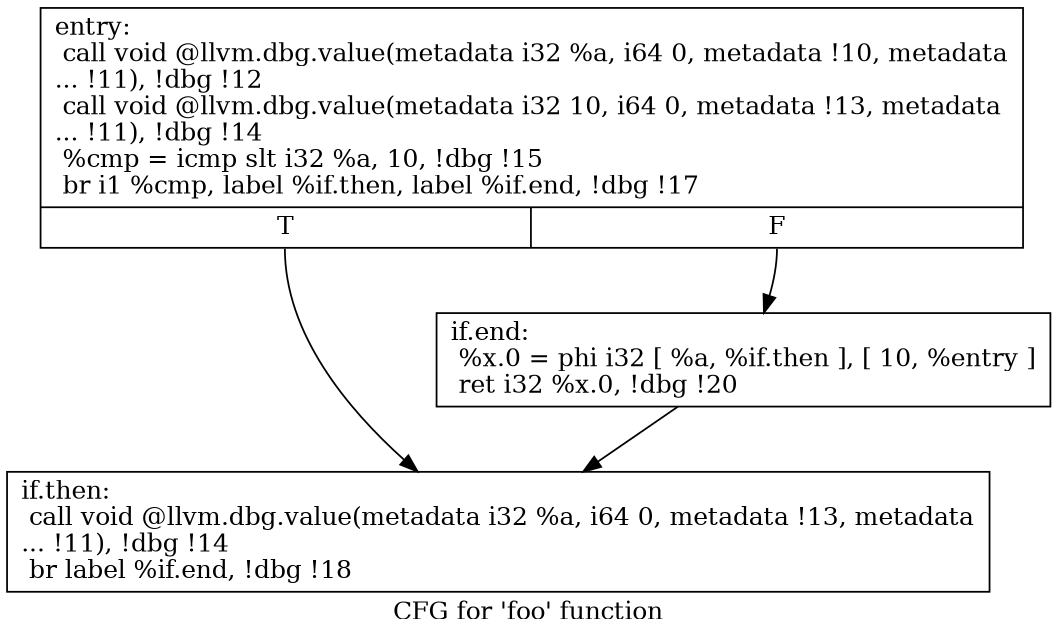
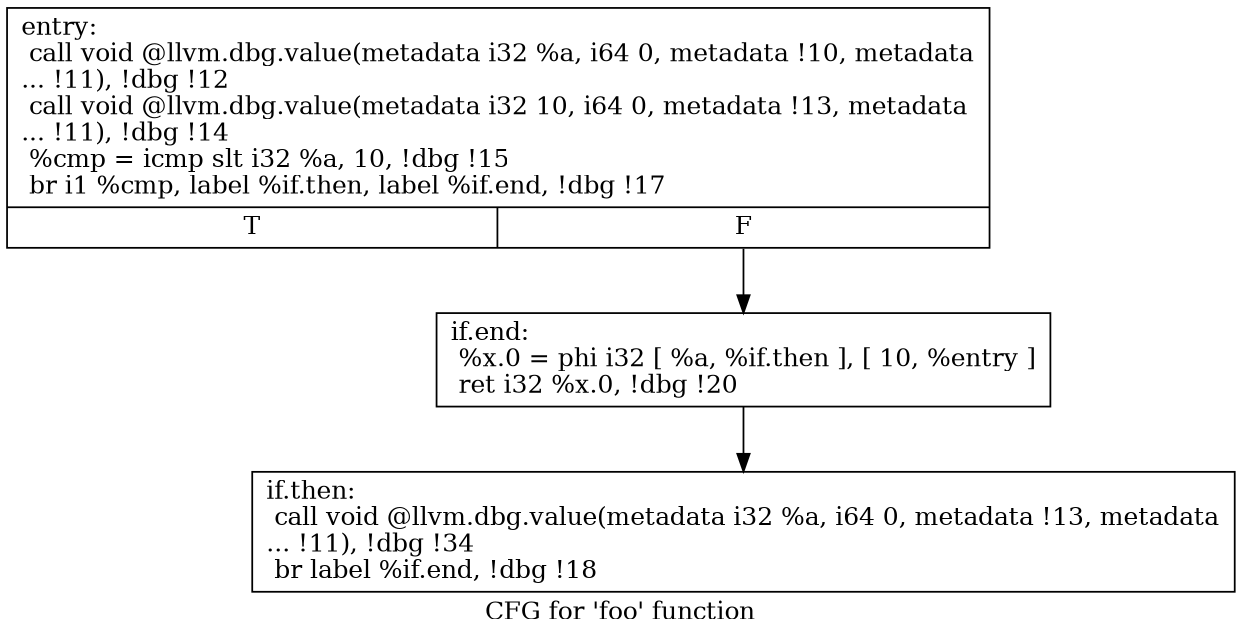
edge "entry:" -> "if.then:": removed
node "if.then:": text "... !11), !dbg !14" -> "... !11), !dbg !34"
